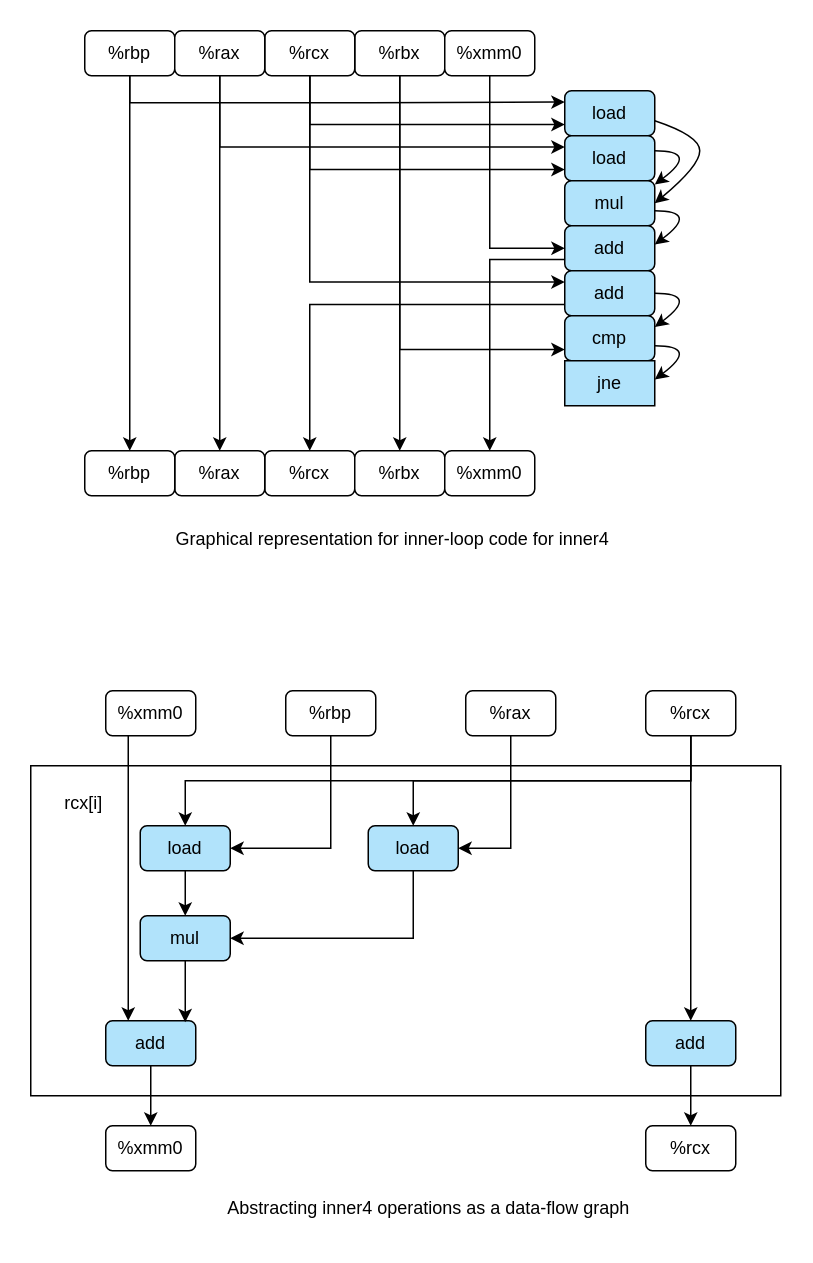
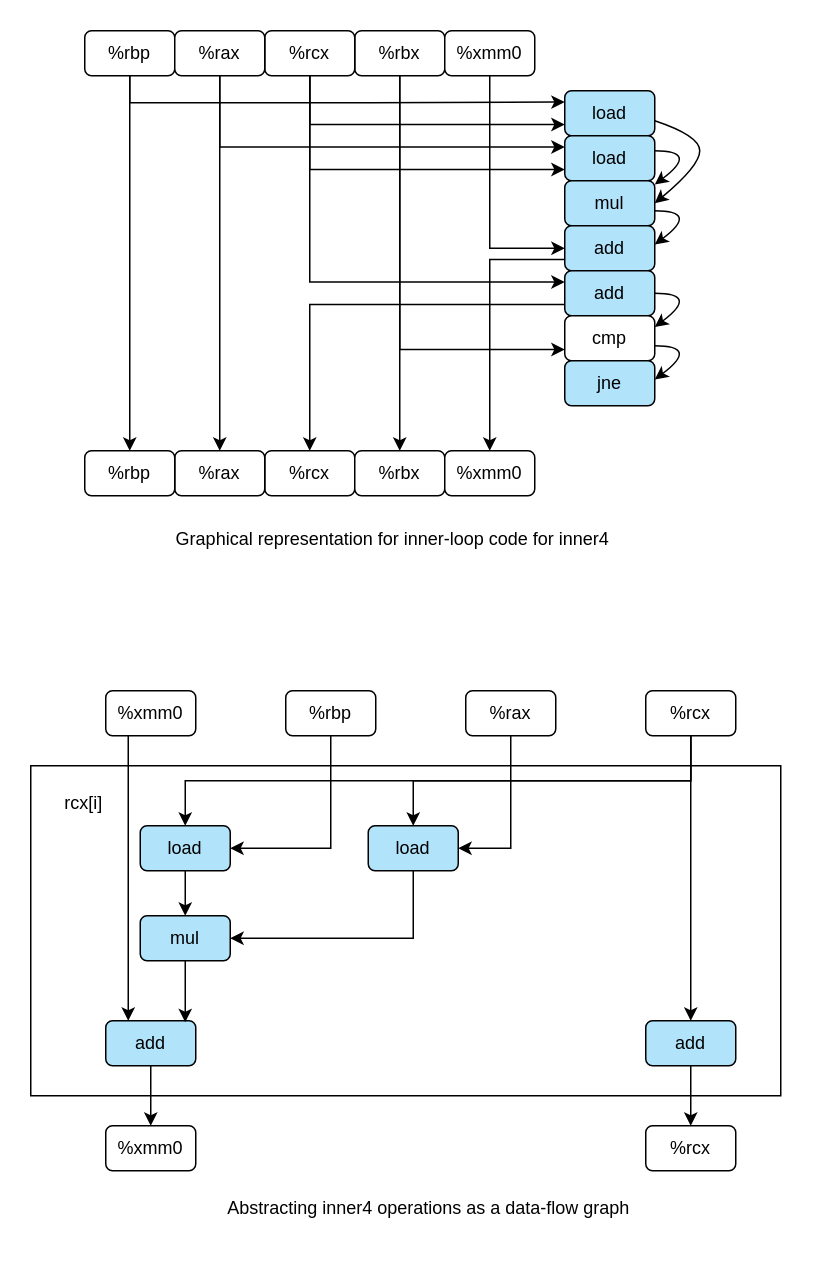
node "cmp": fillcolor #b1e3fb -> #ffffff
node "jne": shape rectangle -> rounded rectangle
